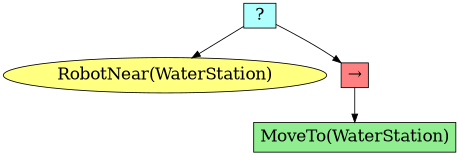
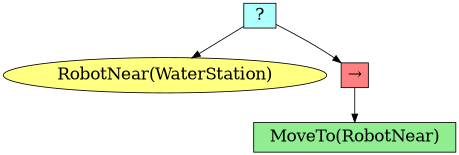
node "MoveTo(WaterStation)": label "MoveTo(WaterStation)" -> "MoveTo(RobotNear)"
